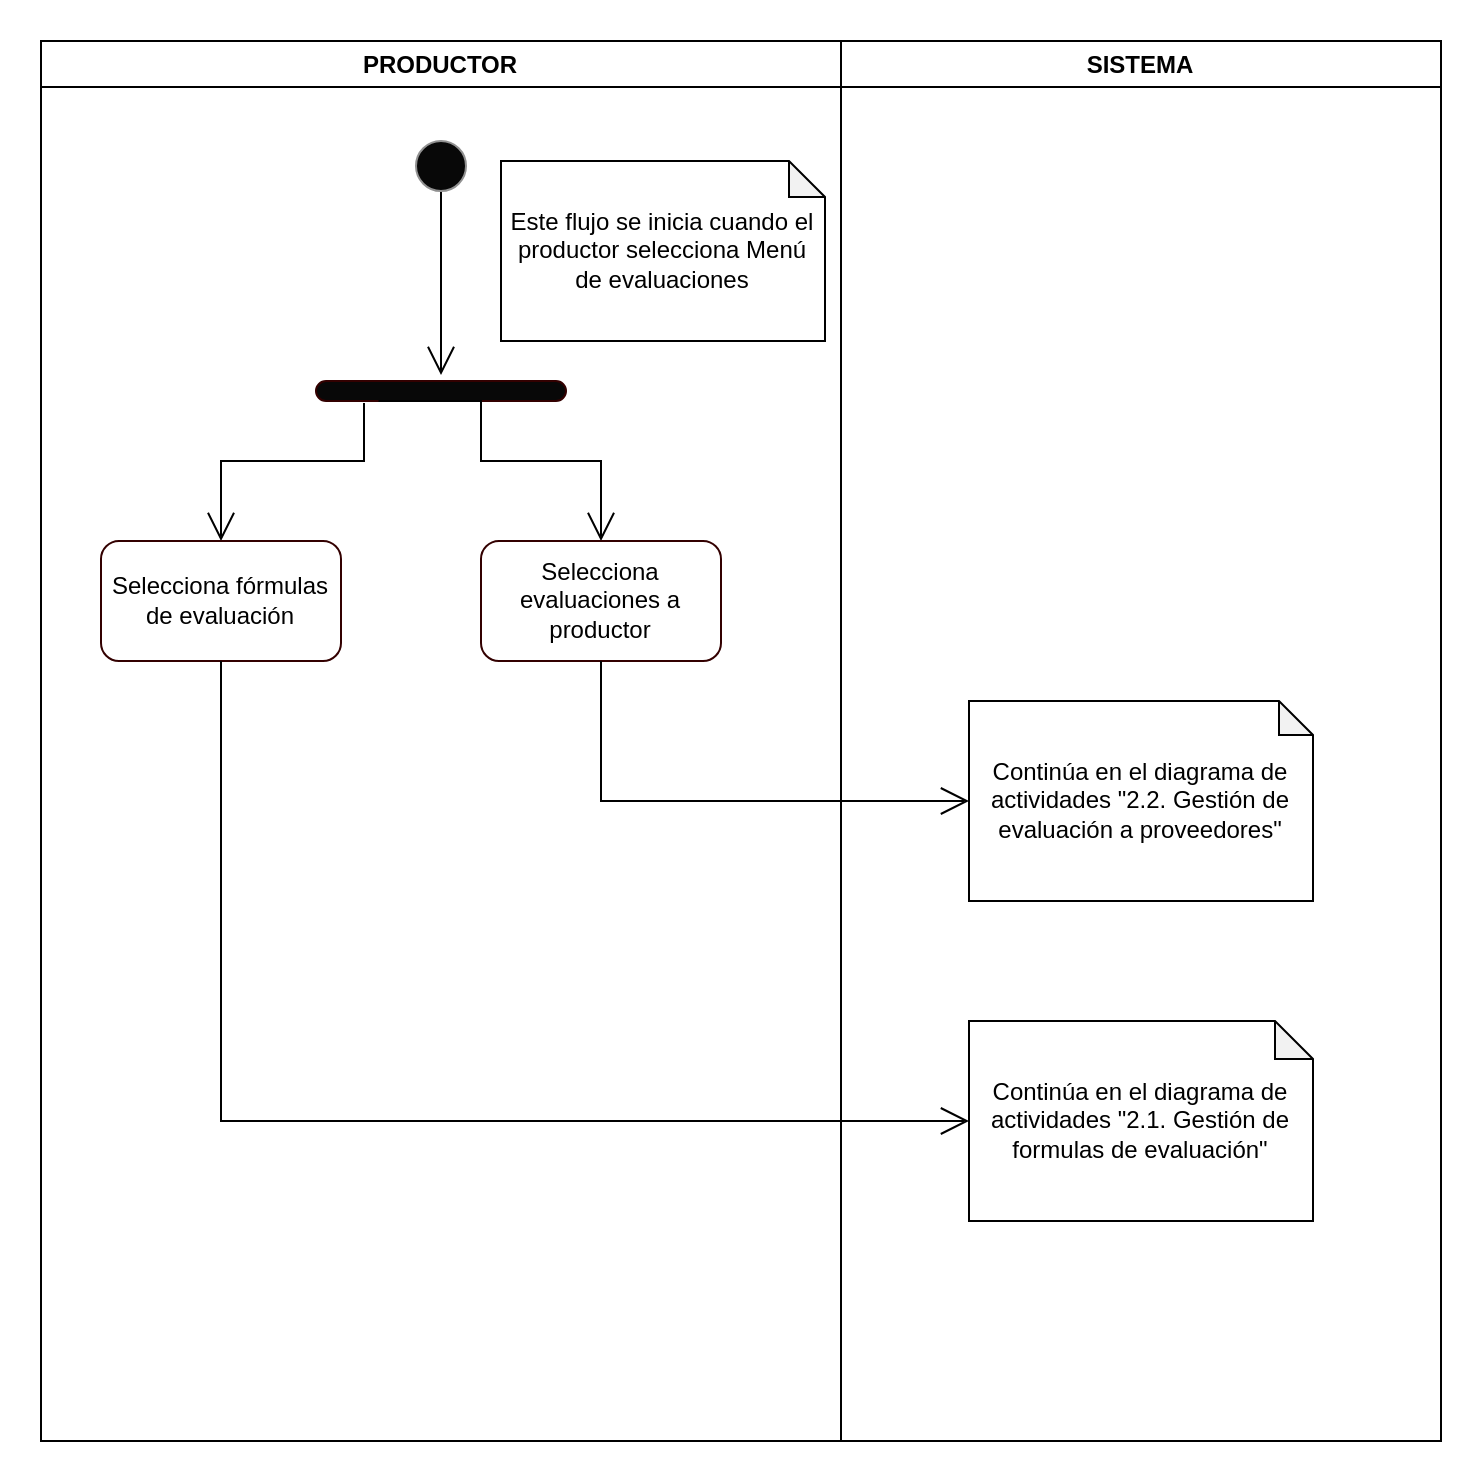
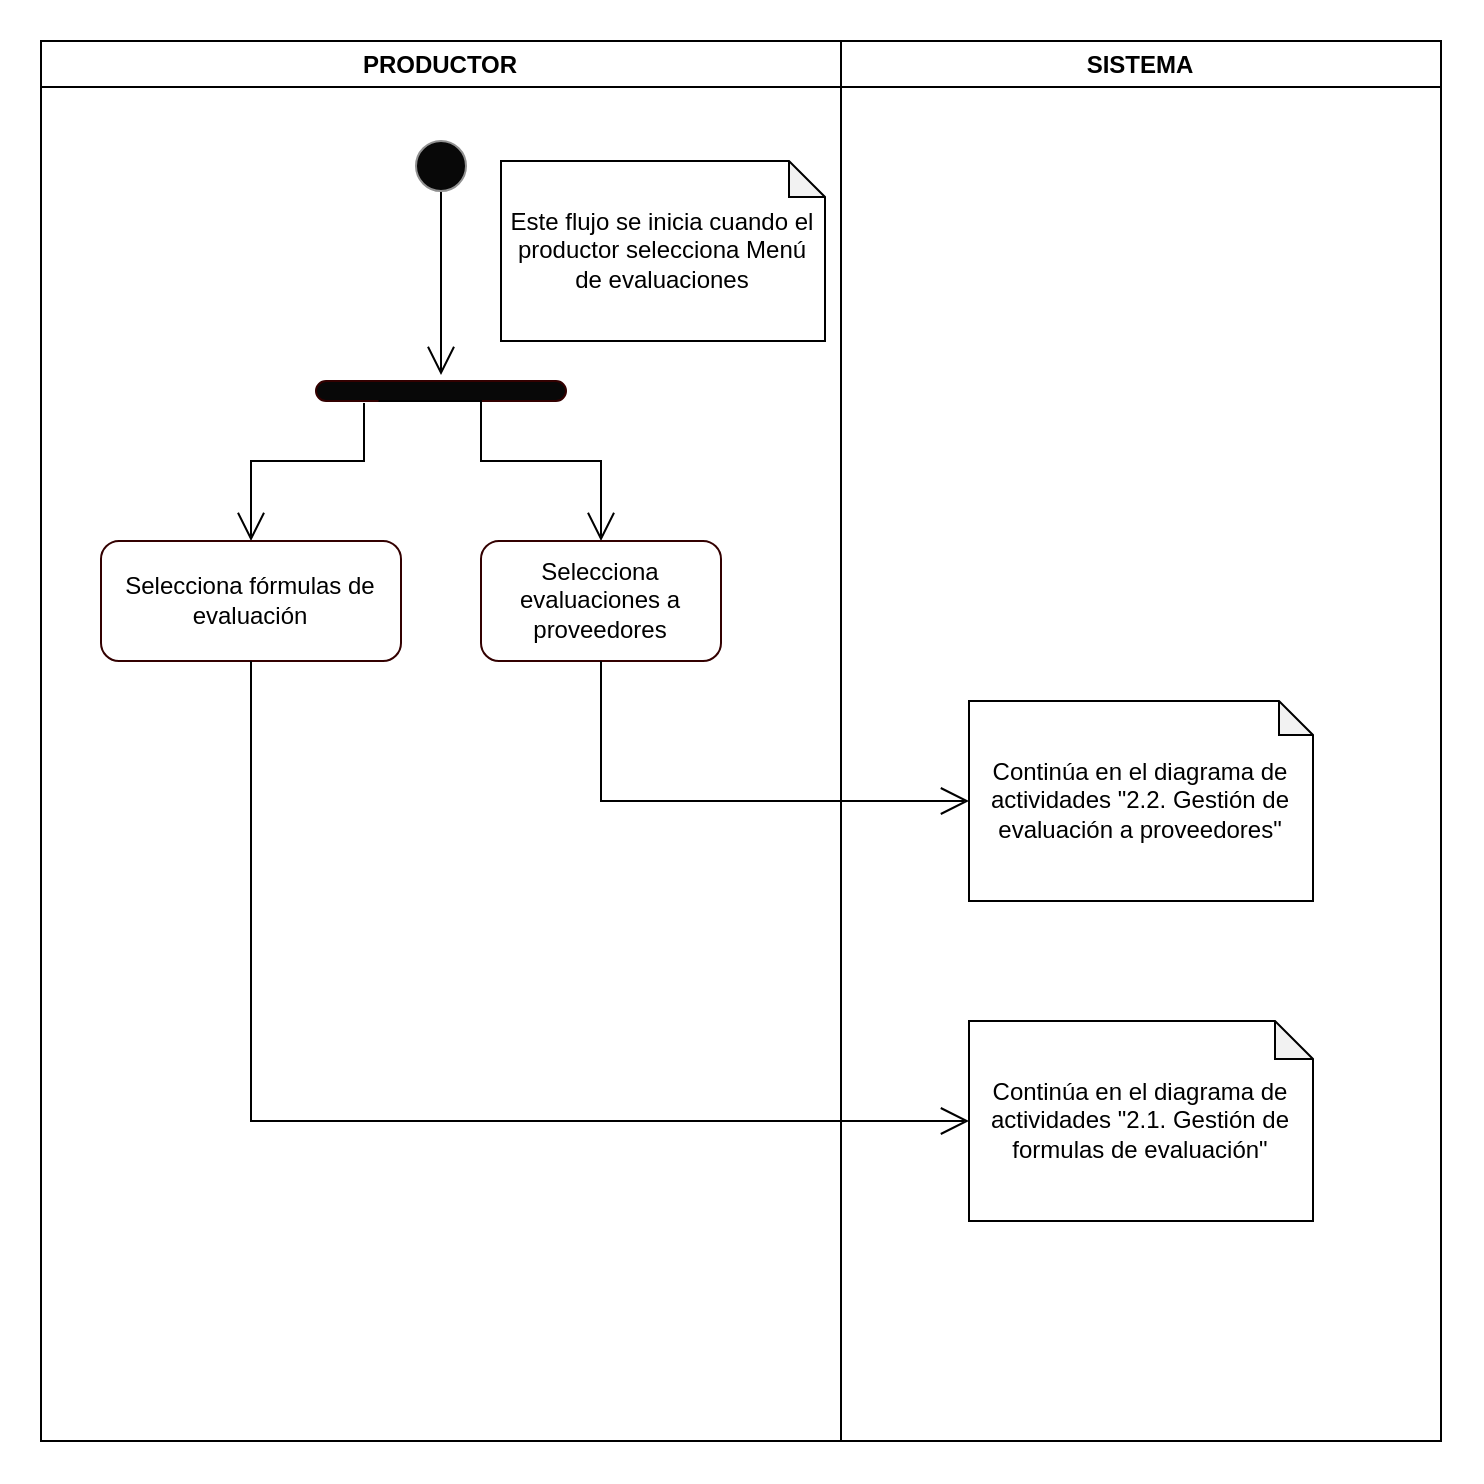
node "Selecciona fórmulas de evaluación": size 240x120 -> 300x120
node "Selecciona evaluaciones a productor": label "Selecciona evaluaciones a productor" -> "Selecciona evaluaciones a proveedores"
